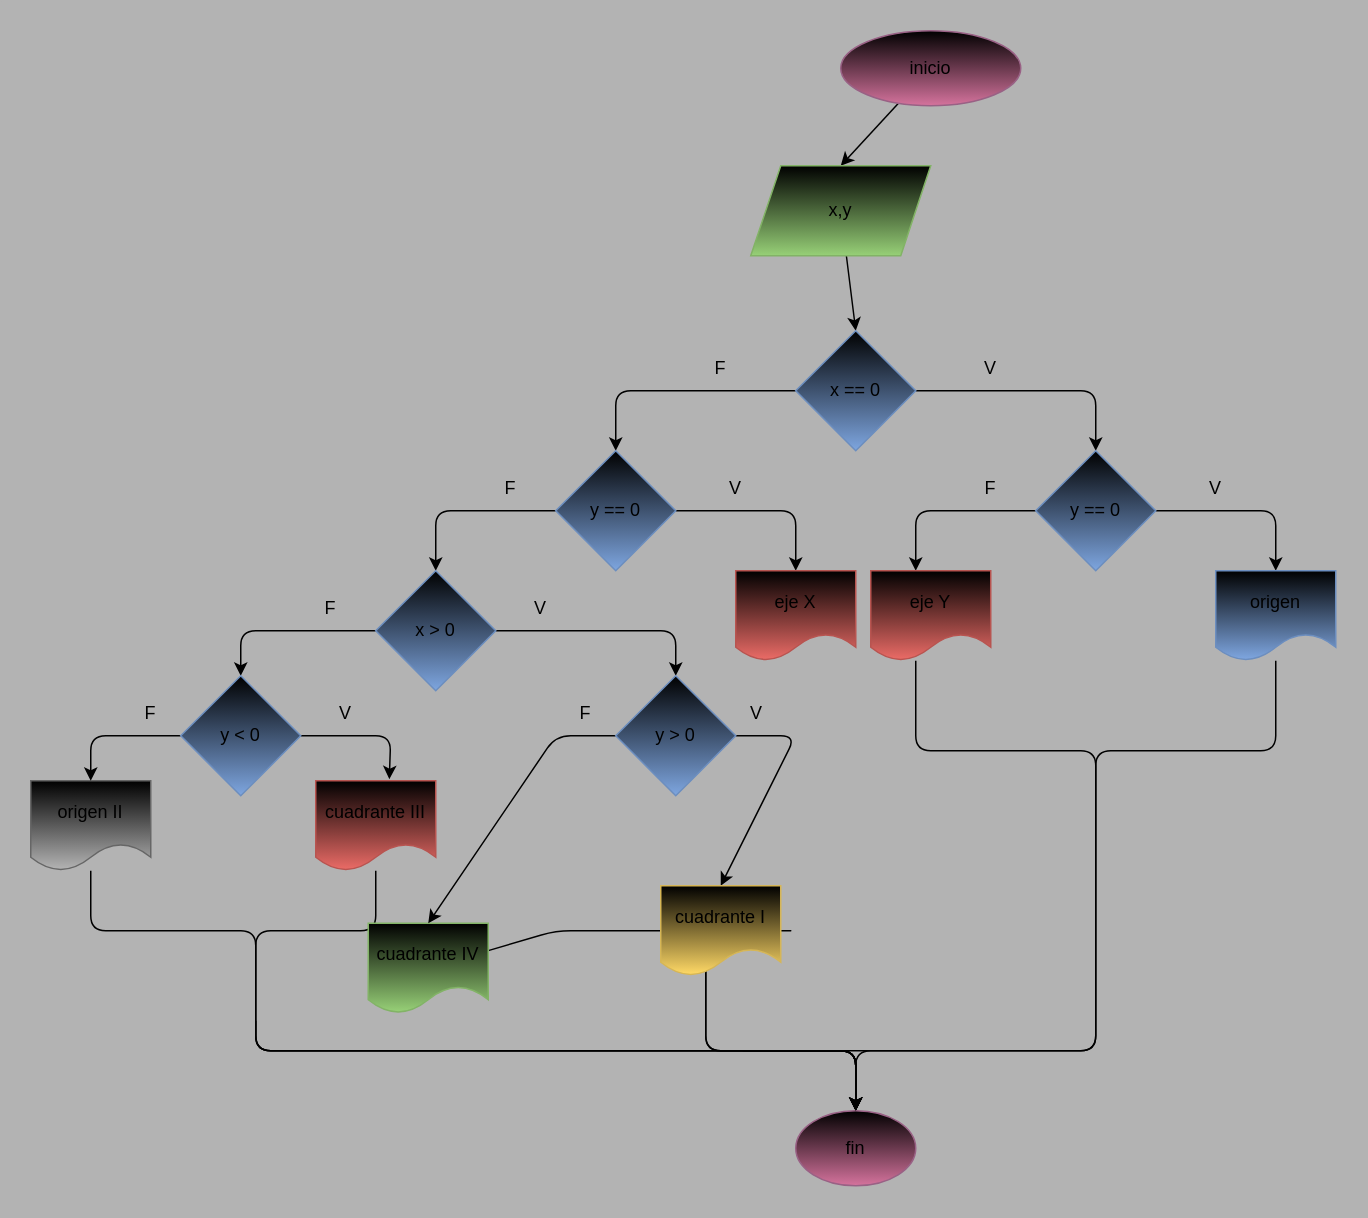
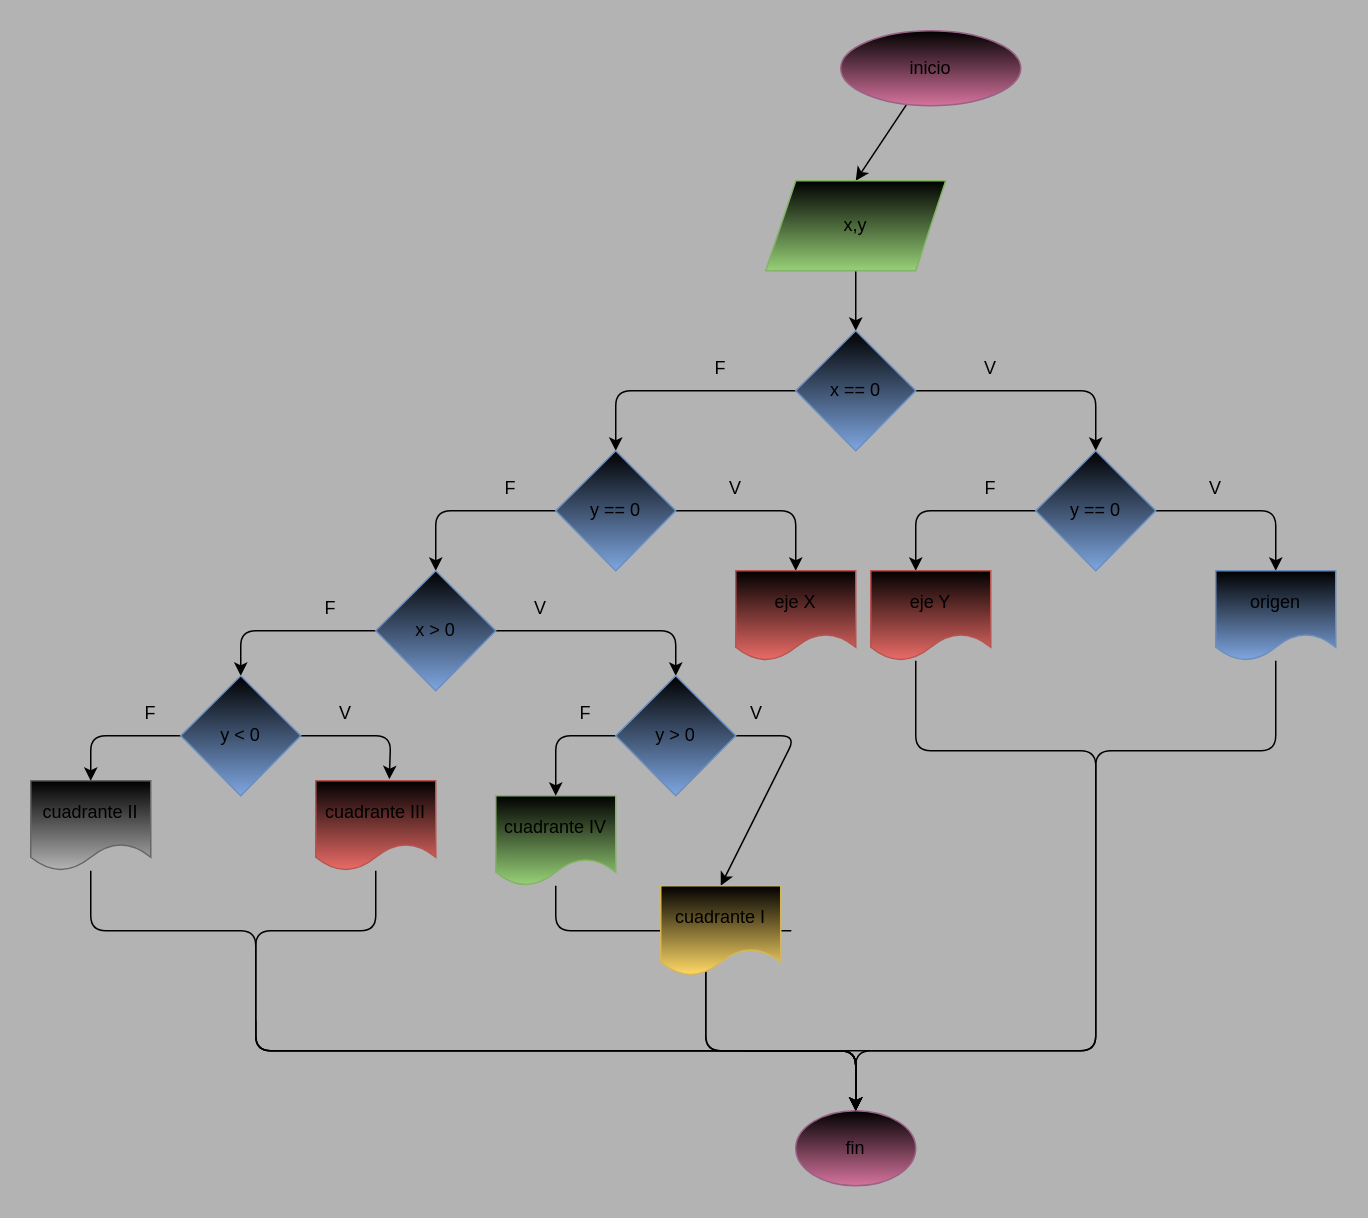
node "x,y": moved (841, 211) -> (856, 226)
node "origen II": label "origen II" -> "cuadrante II"
node "cuadrante IV": moved (428, 968) -> (556, 841)
